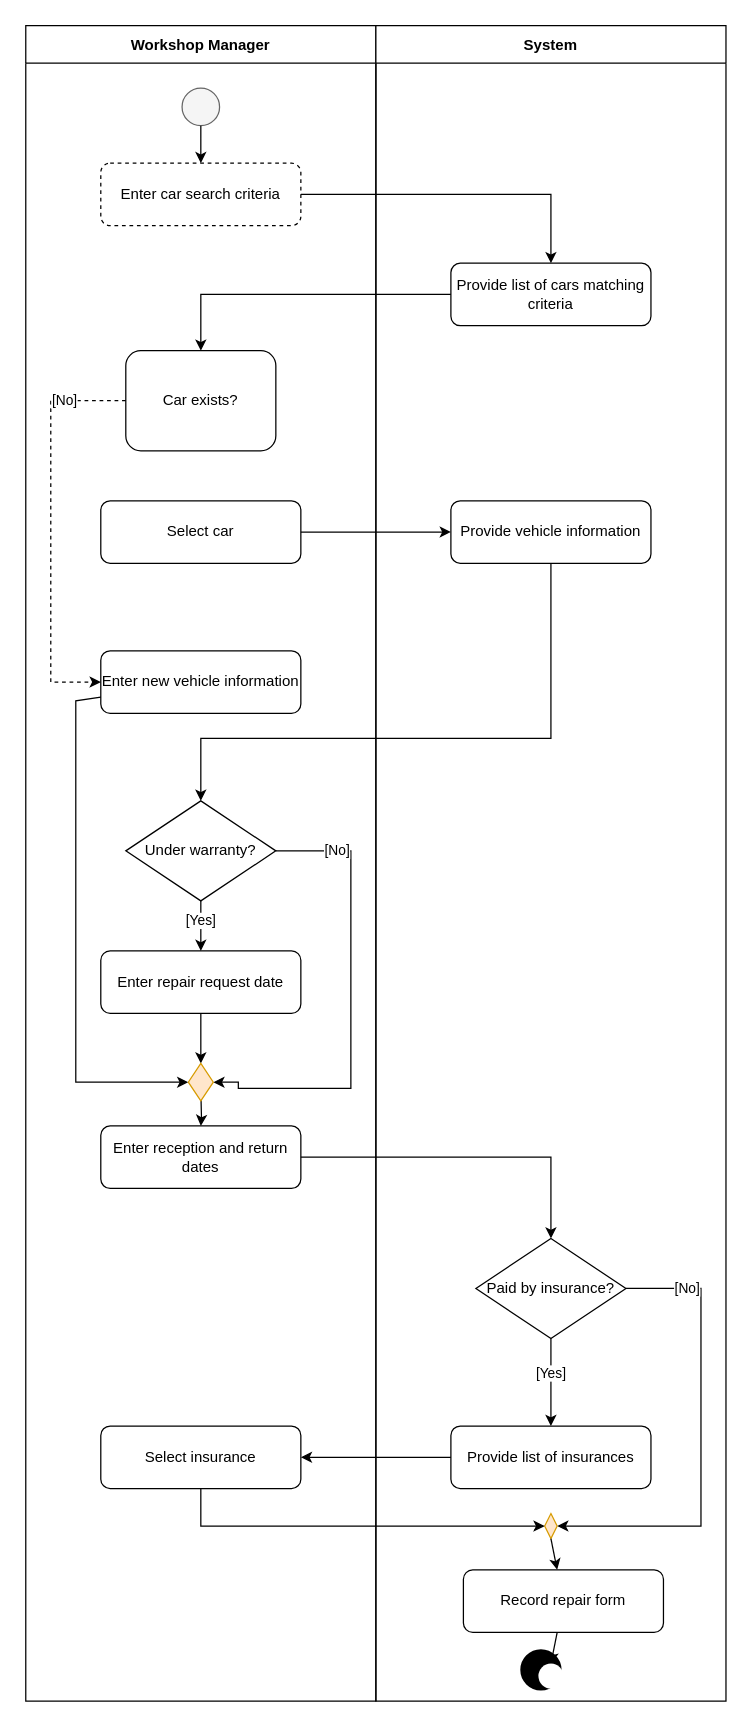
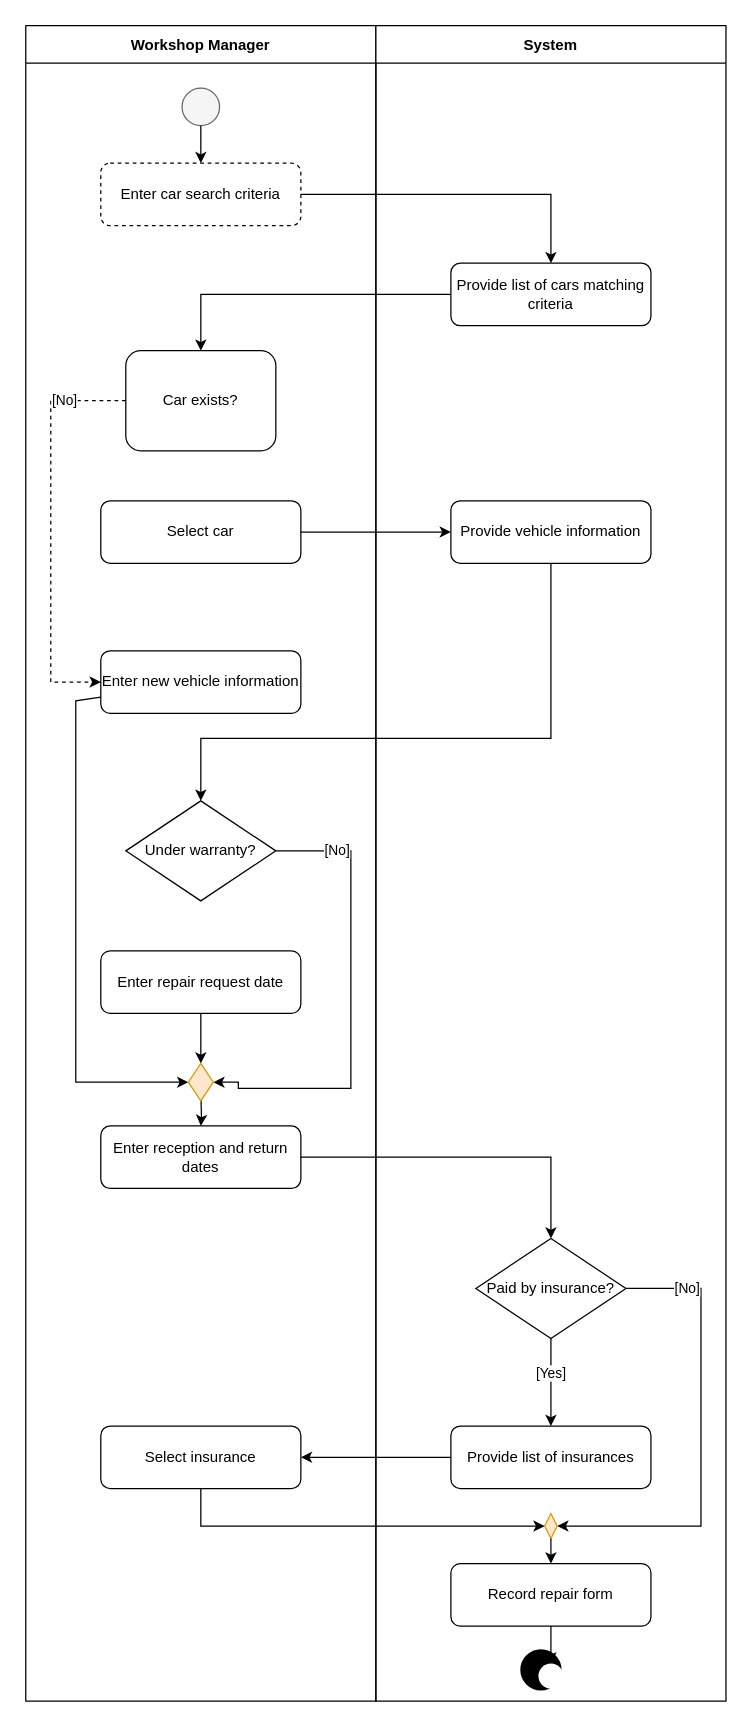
edge "Under warranty?" -> "Enter repair request date": removed, label "[Yes]"
node "Record repair form": moved (563, 1601) -> (551, 1594)
